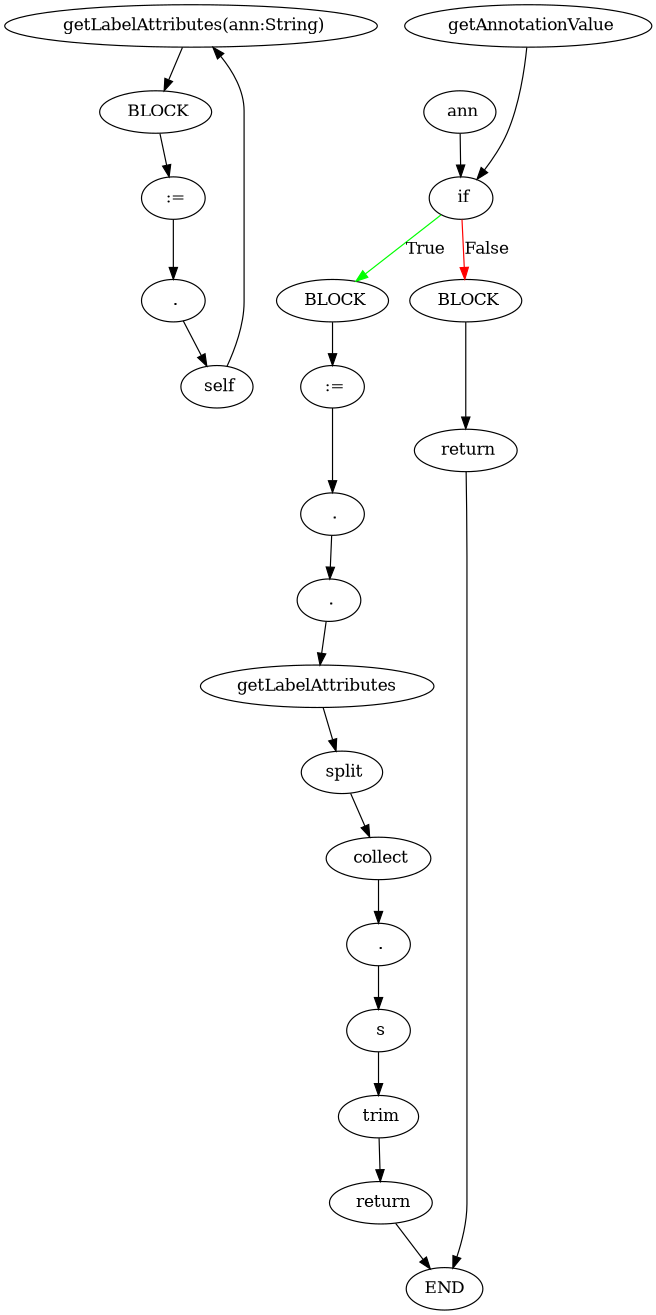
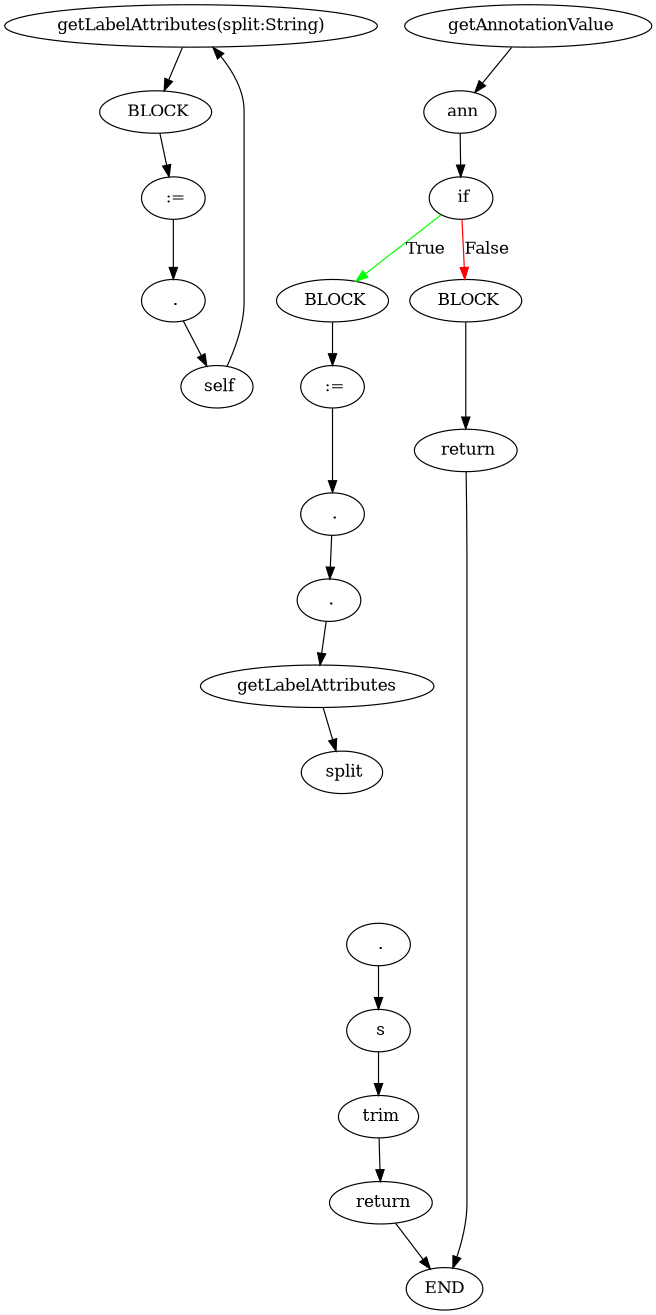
node "getLabelAttributes(ann:String)": label "getLabelAttributes(ann:String)" -> "getLabelAttributes(split:String)"
edge "getAnnotationValue" -> "if": now "getAnnotationValue" -> "ann"
node "collect": removed
